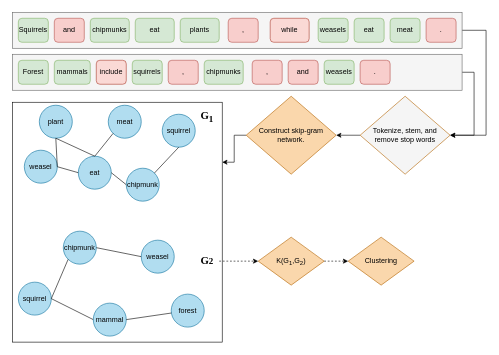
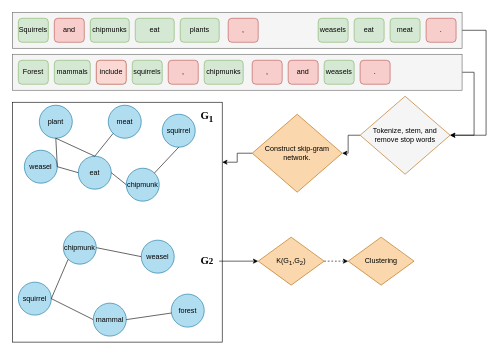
node "while": removed
node "Construct skip-gram network.": moved (291, 135) -> (297, 153)
edge "G2" -> "K(G1,G2)": style dashed -> solid
